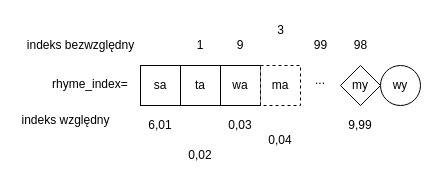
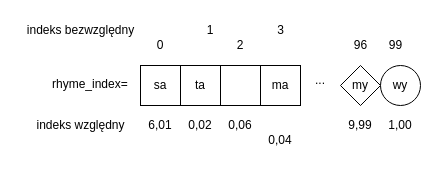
node "indeks bezwzględny": moved (81, 46) -> (81, 31)
node "0": added
node "1": moved (201, 46) -> (211, 31)
node "9": label "9" -> "2"
node "99": moved (321, 46) -> (396, 46)
node "98": label "98" -> "96"
node "wa": removed
node "ma": style dashed -> solid
node "indeks względny": moved (66, 121) -> (81, 126)
node "0,03": label "0,03" -> "0,06"
node "1,00": added
node "0,02": moved (201, 156) -> (201, 126)
